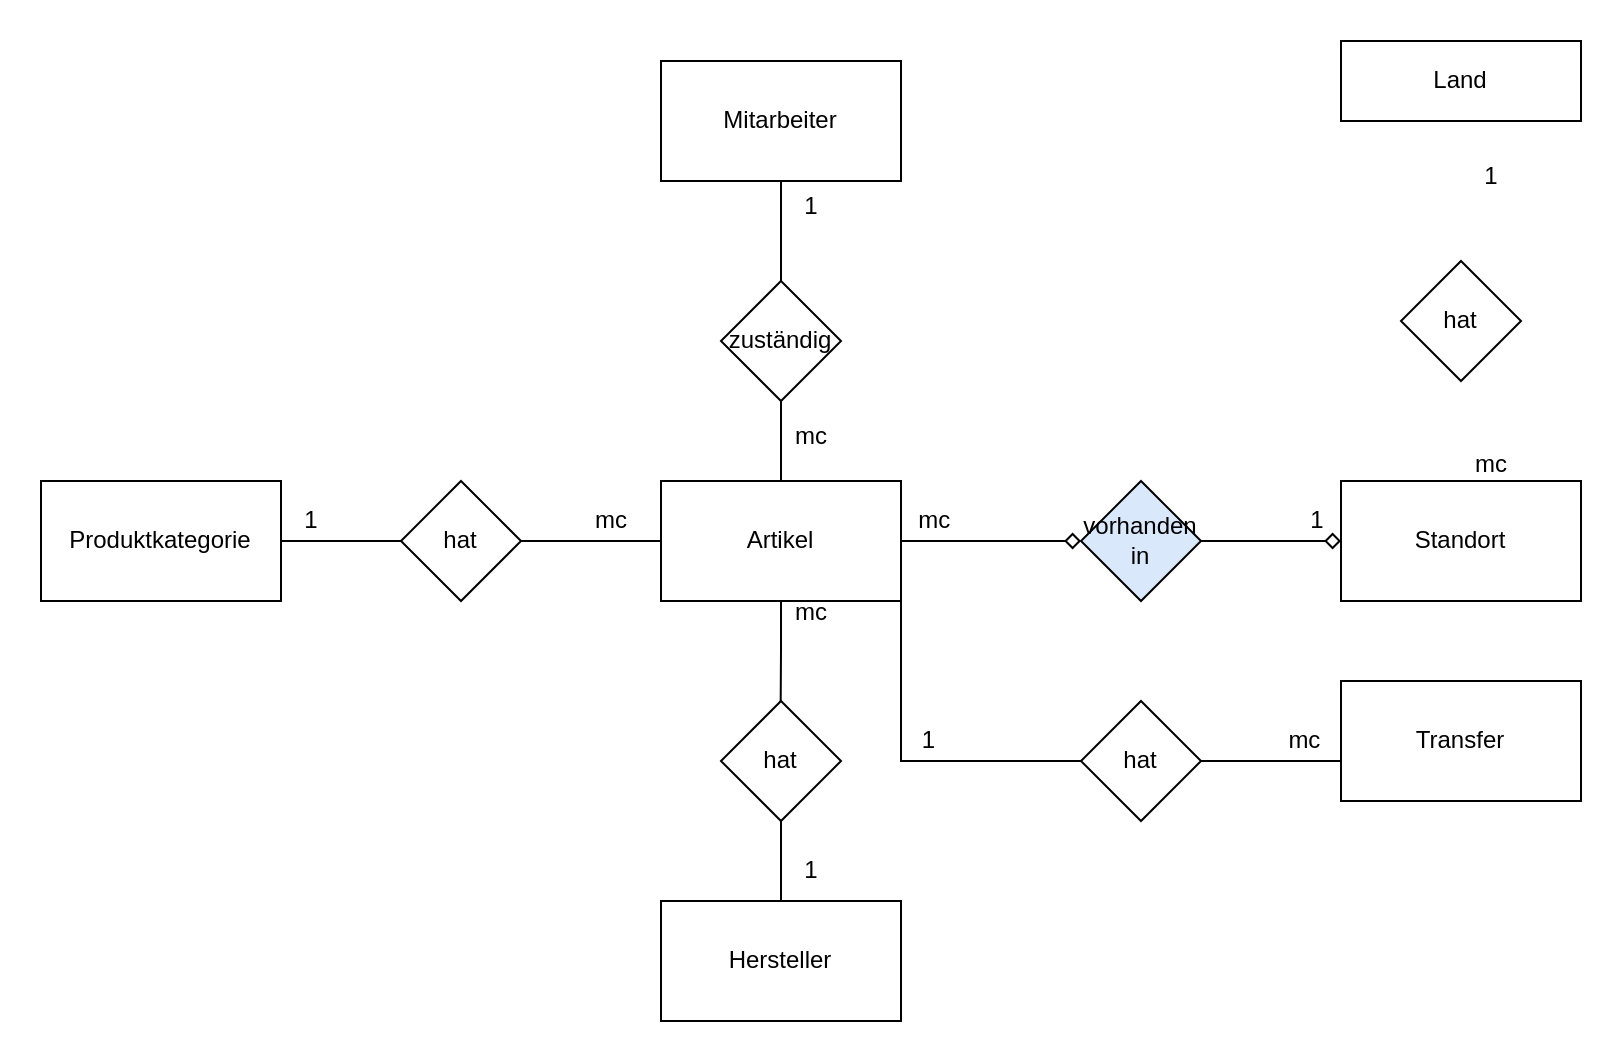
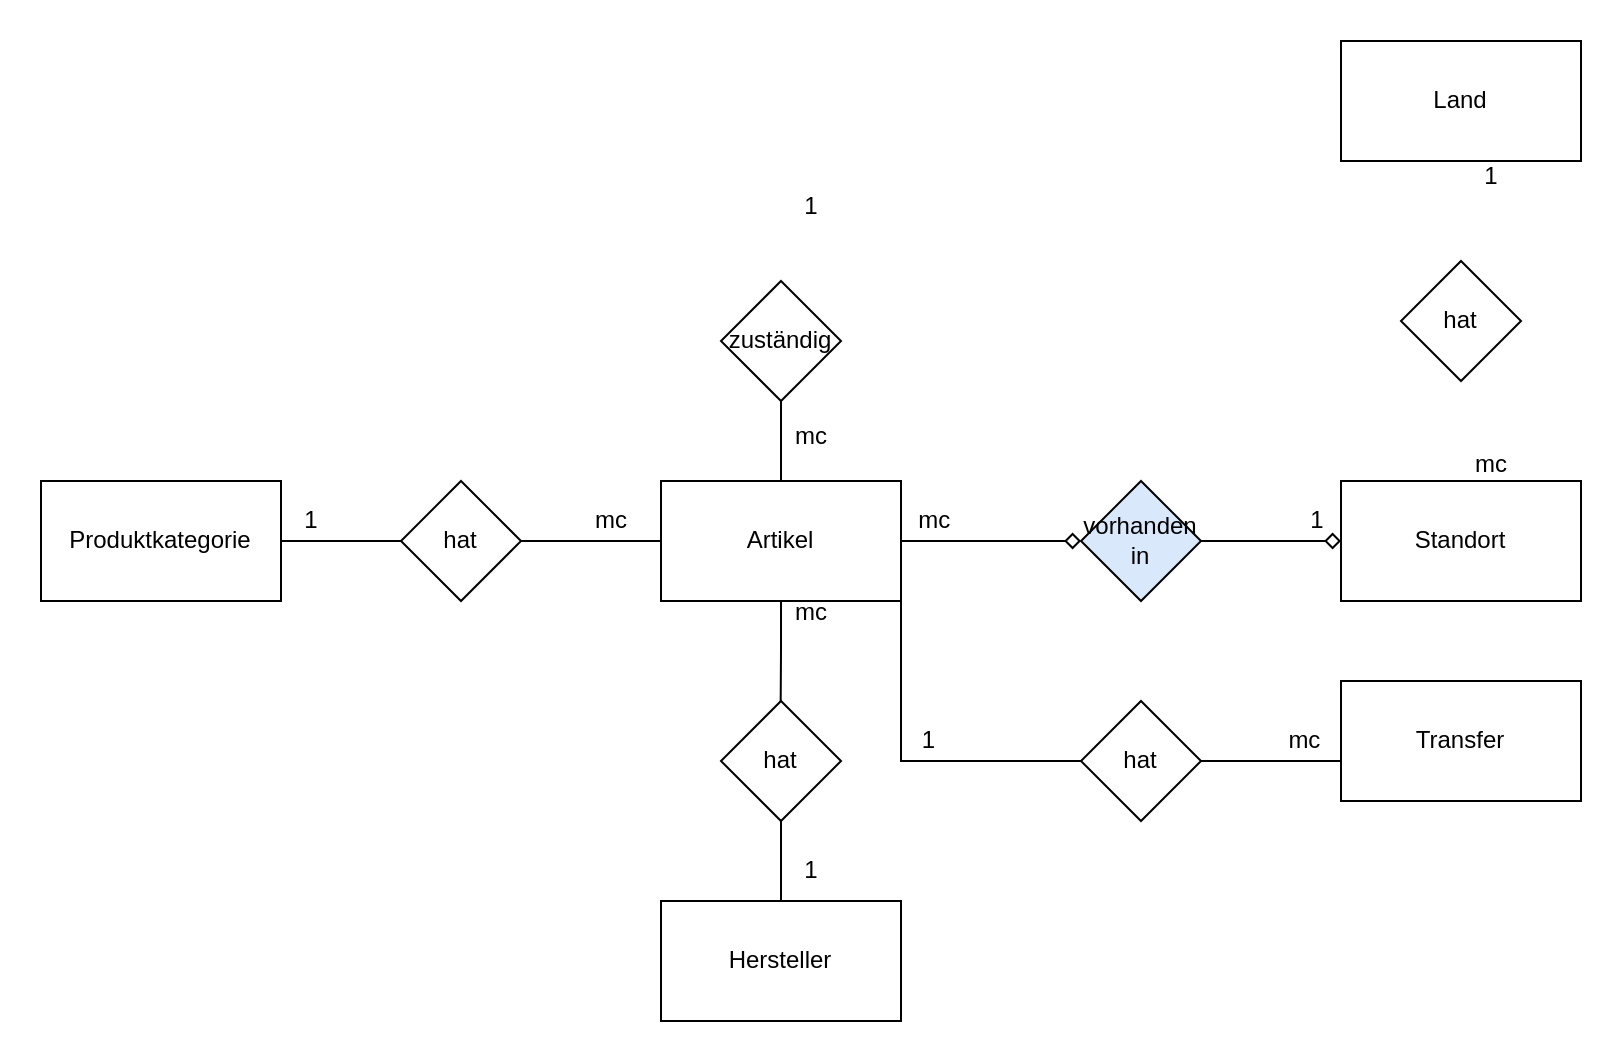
node "Land": size 240x80 -> 240x120
node "Mitarbeiter": removed
edge "Mitarbeiter" -- "zuständig": removed
